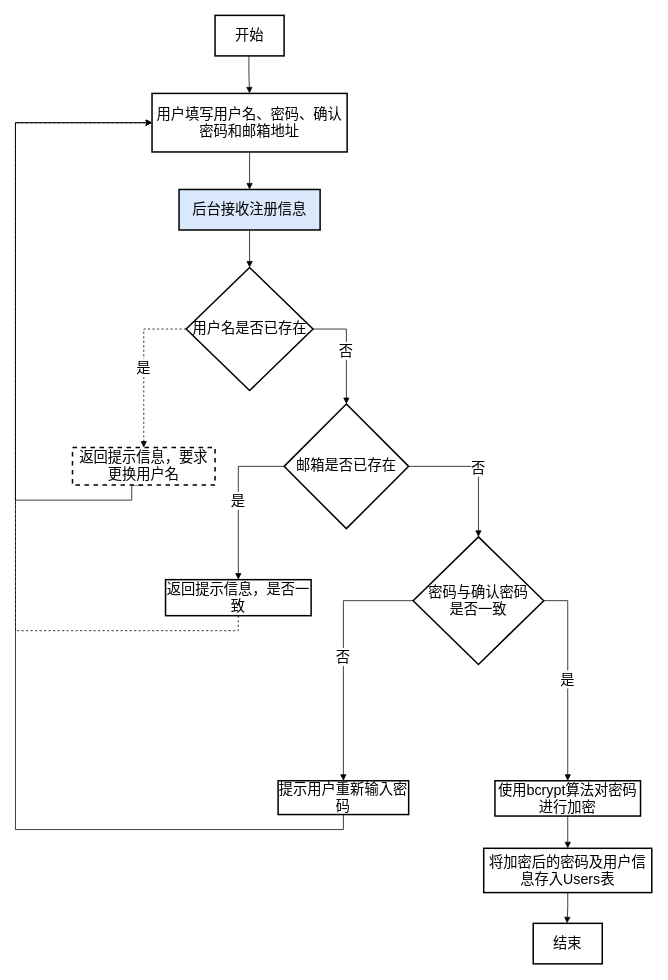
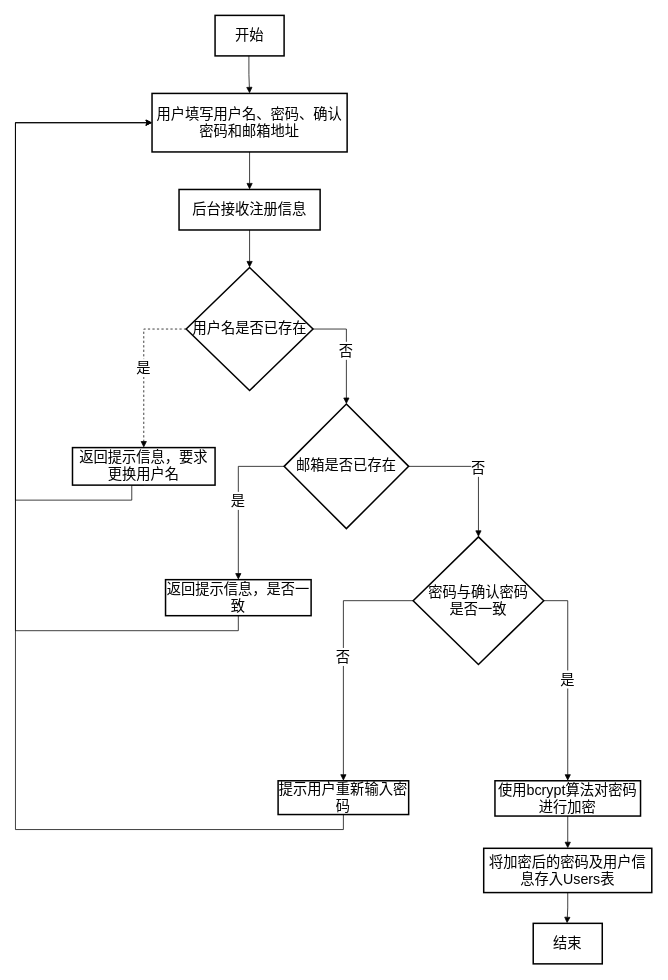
node "后台接收注册信息": fillcolor #dae8fc -> #ffffff
node "返回提示信息，要求更换用户名": style dashed -> solid
edge "返回提示信息，是否一致" -> "用户填写用户名、密码、确认密码和邮箱地址": style dashed -> solid
